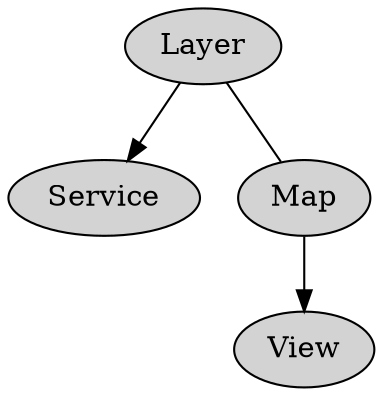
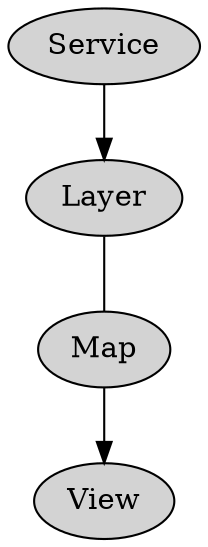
edge "Layer" -> "Service": reversed
